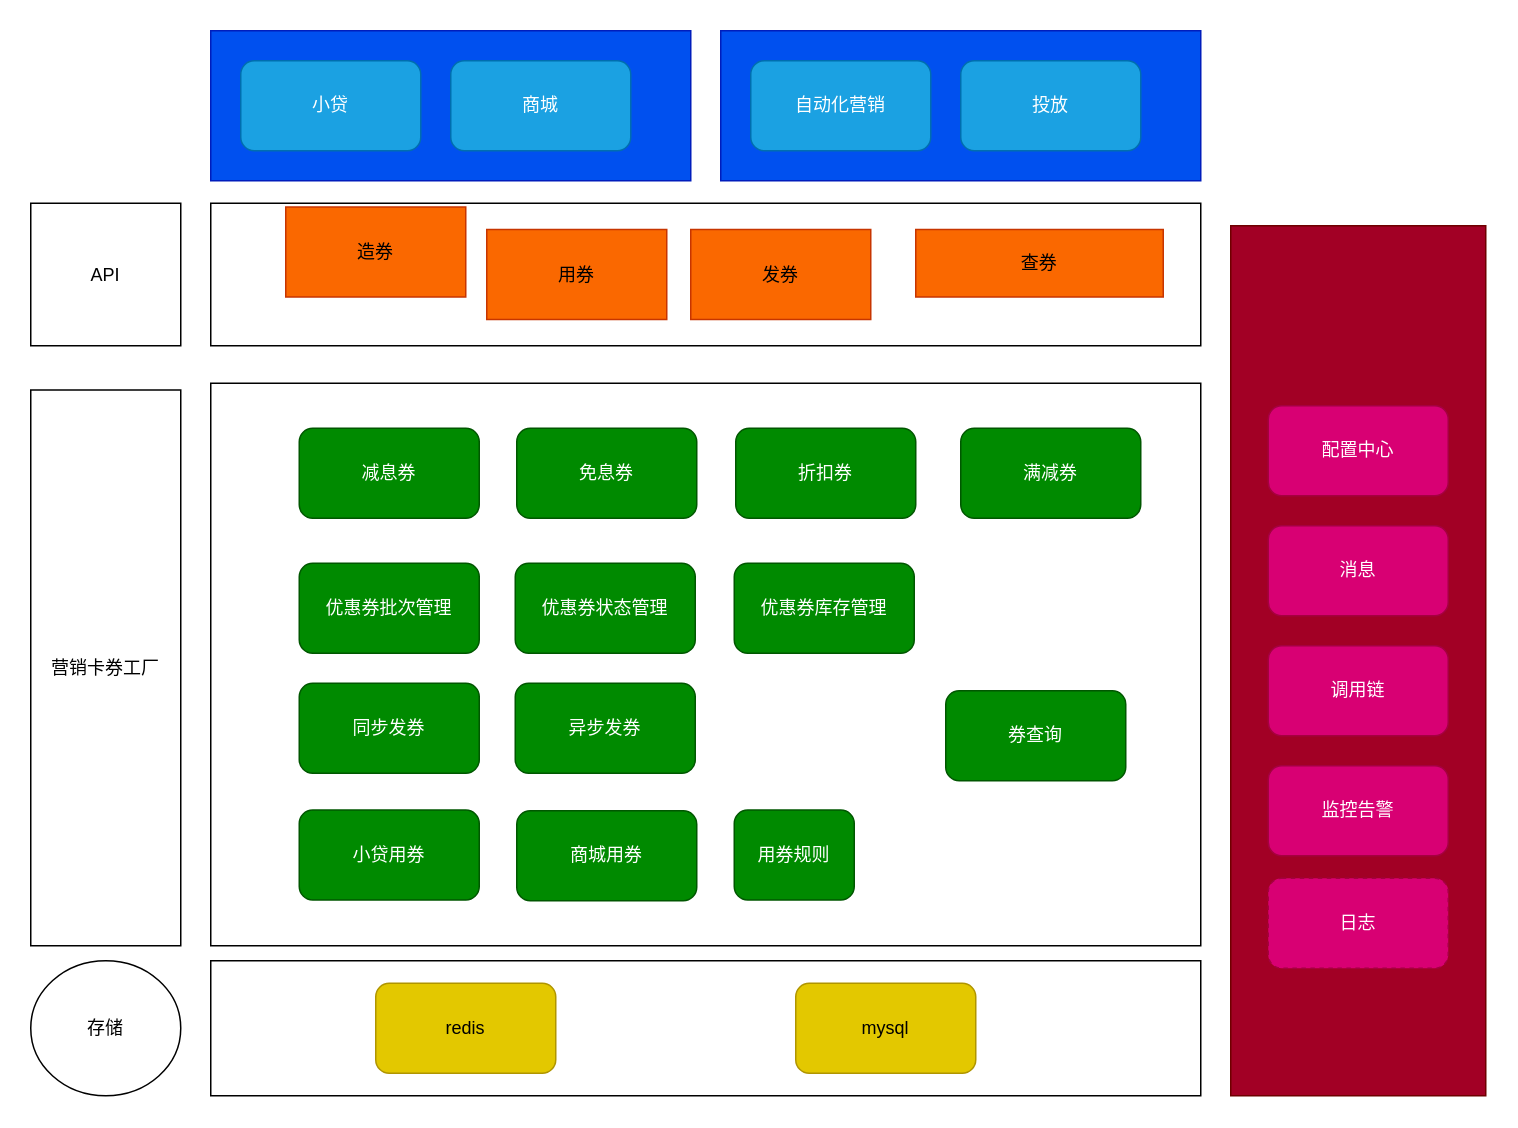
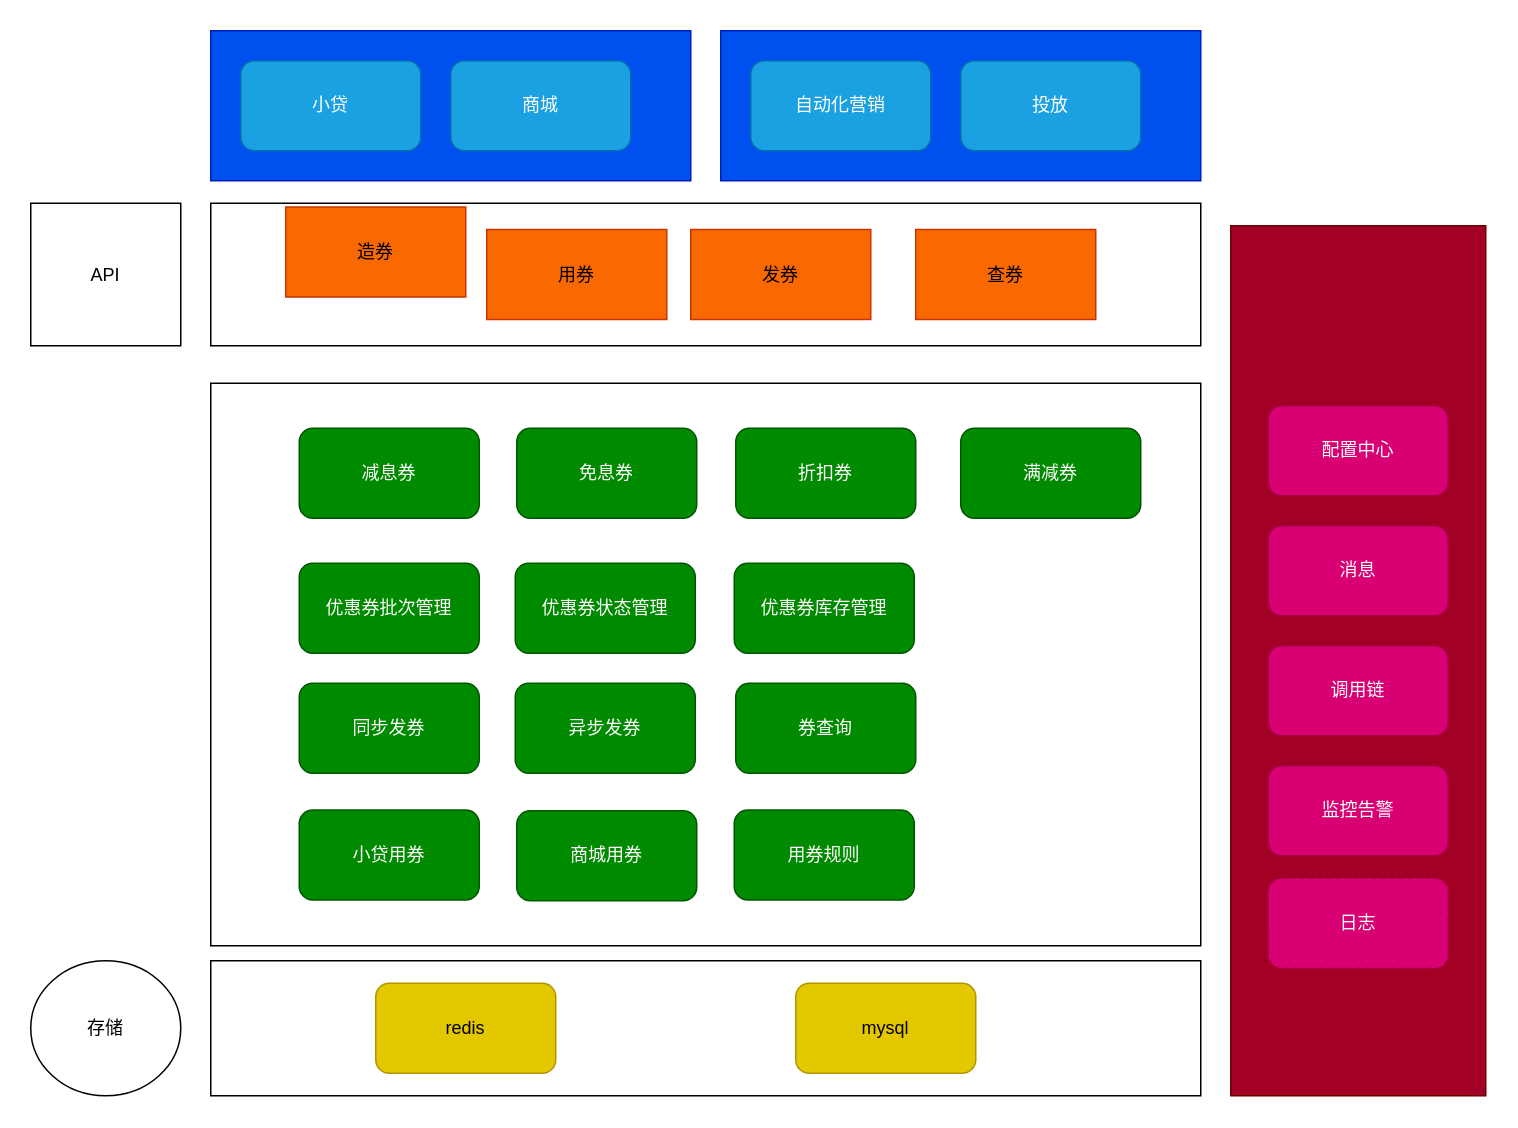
node "查券": size 248x68 -> 180x90
node "营销卡券工厂": removed
node "券查询": moved (1036, 736) -> (826, 728)
node "用券规则": size 120x90 -> 180x90
